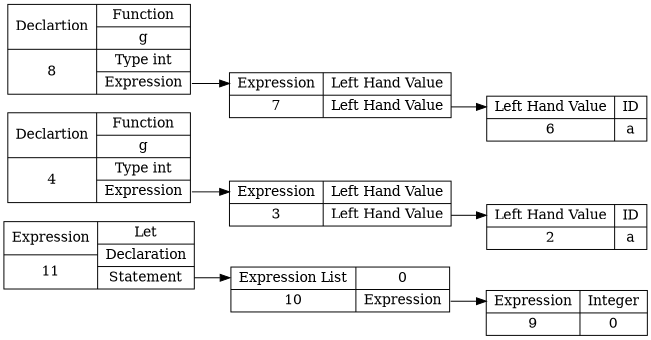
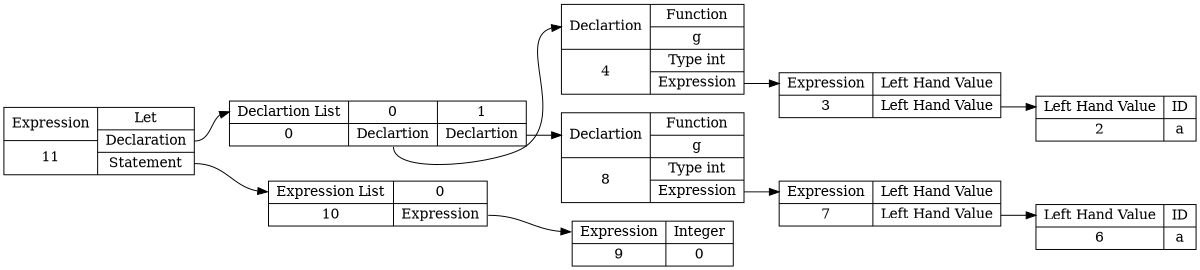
node "Declartion List": added
